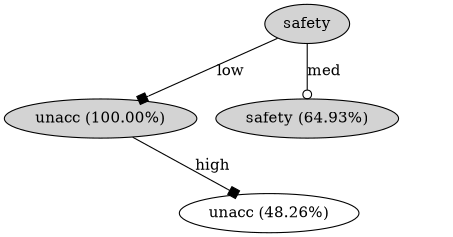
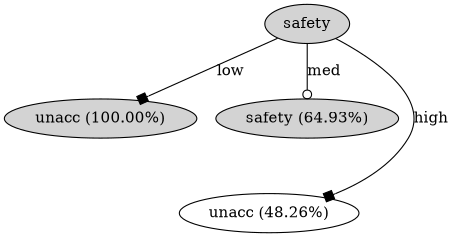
edge "unacc (100.00%)" -> "unacc (48.26%)": now "safety" -> "unacc (48.26%)"
